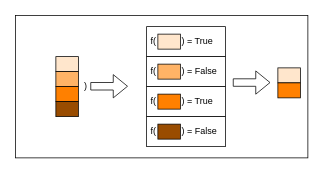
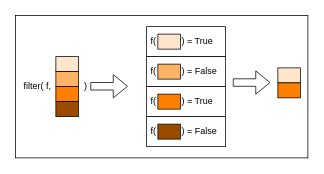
node "filter( f,": added
